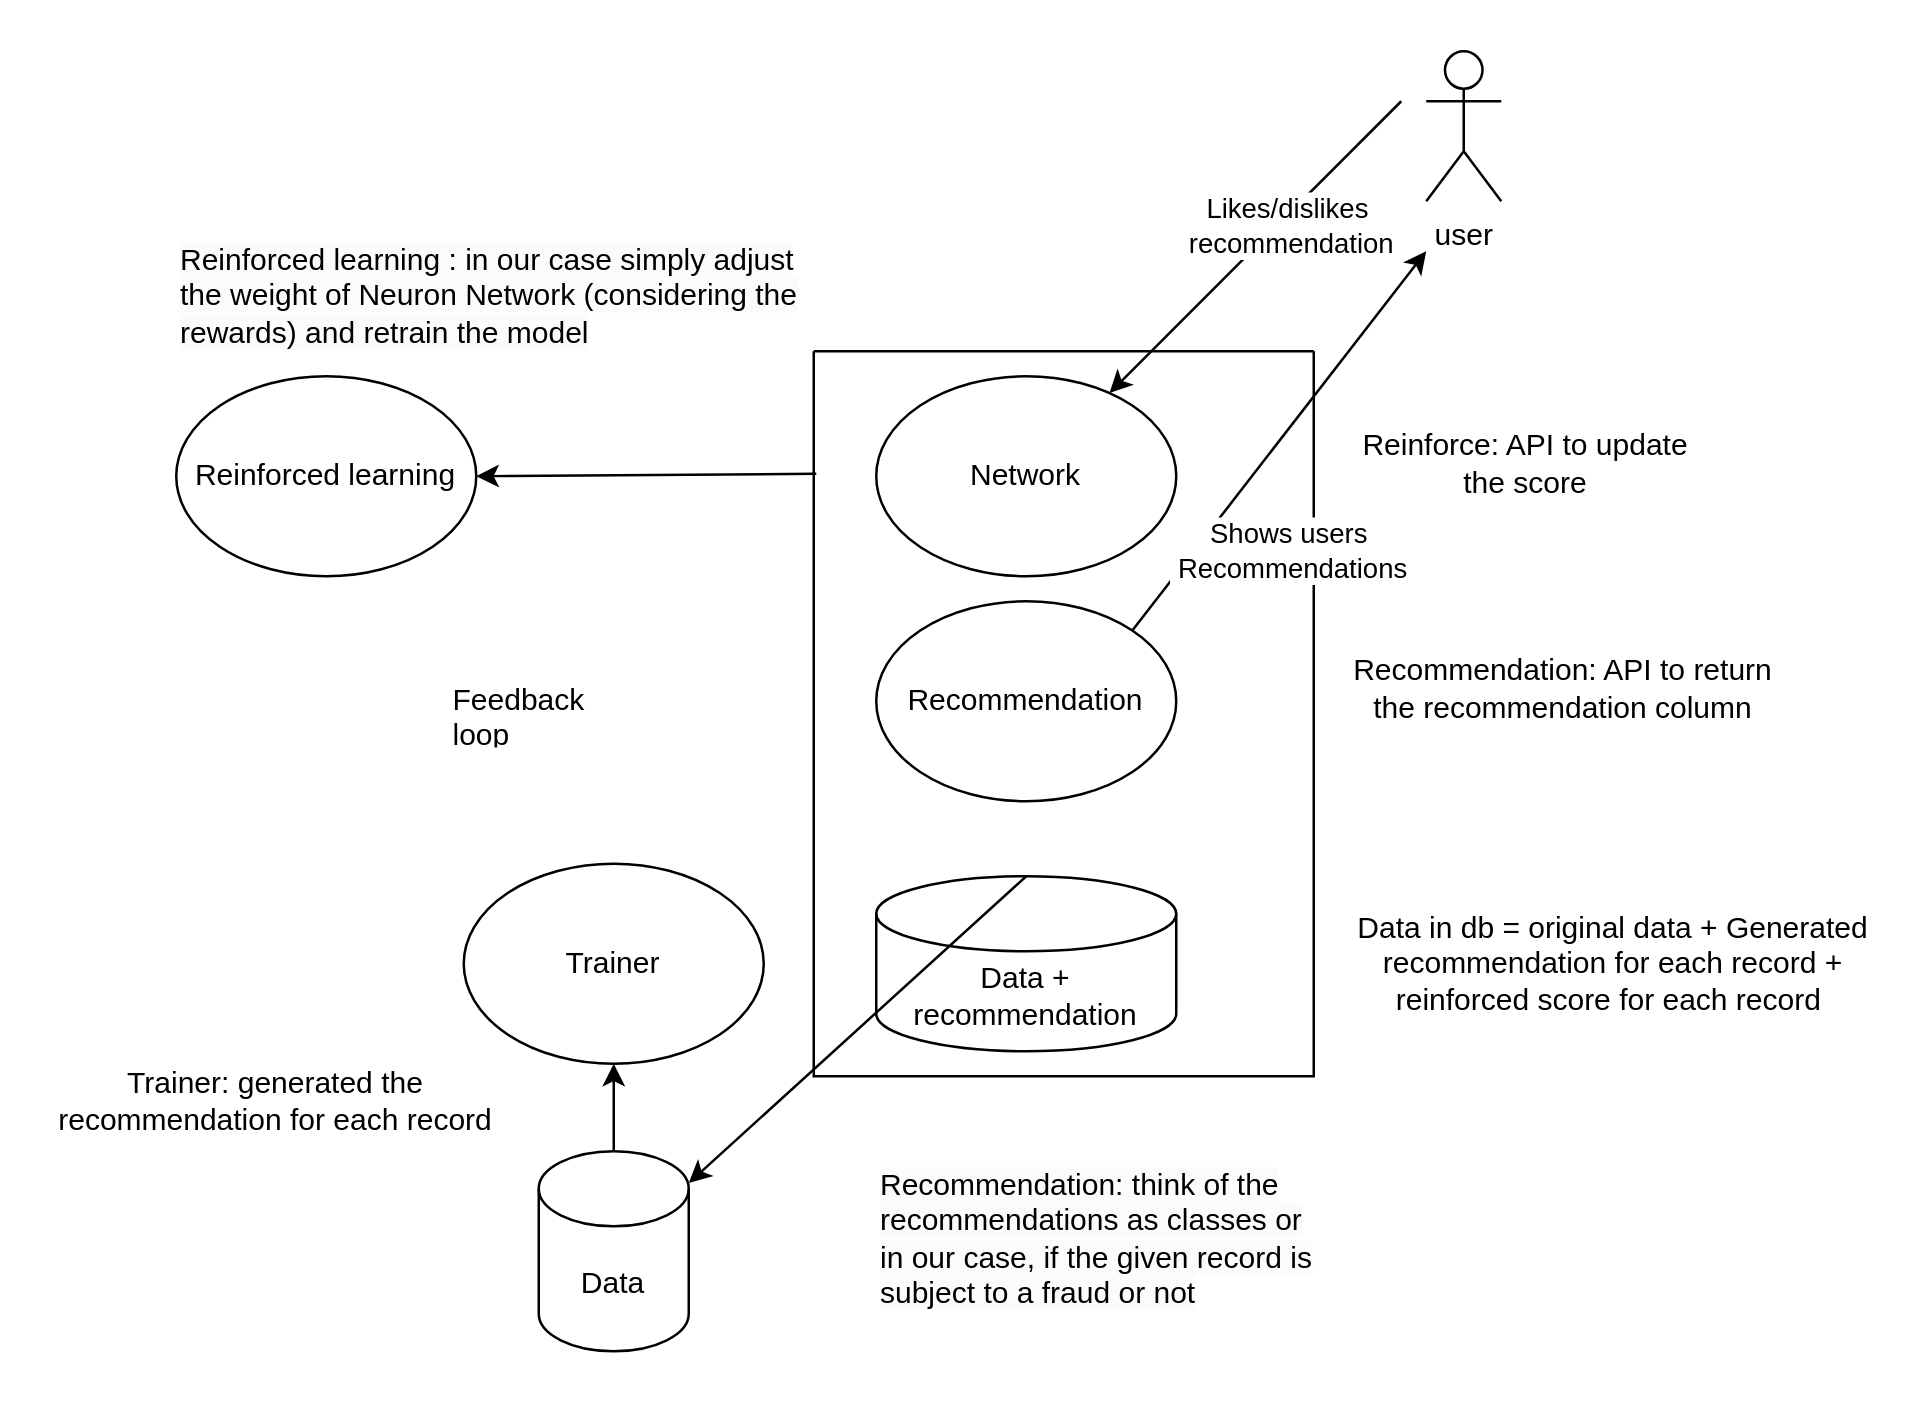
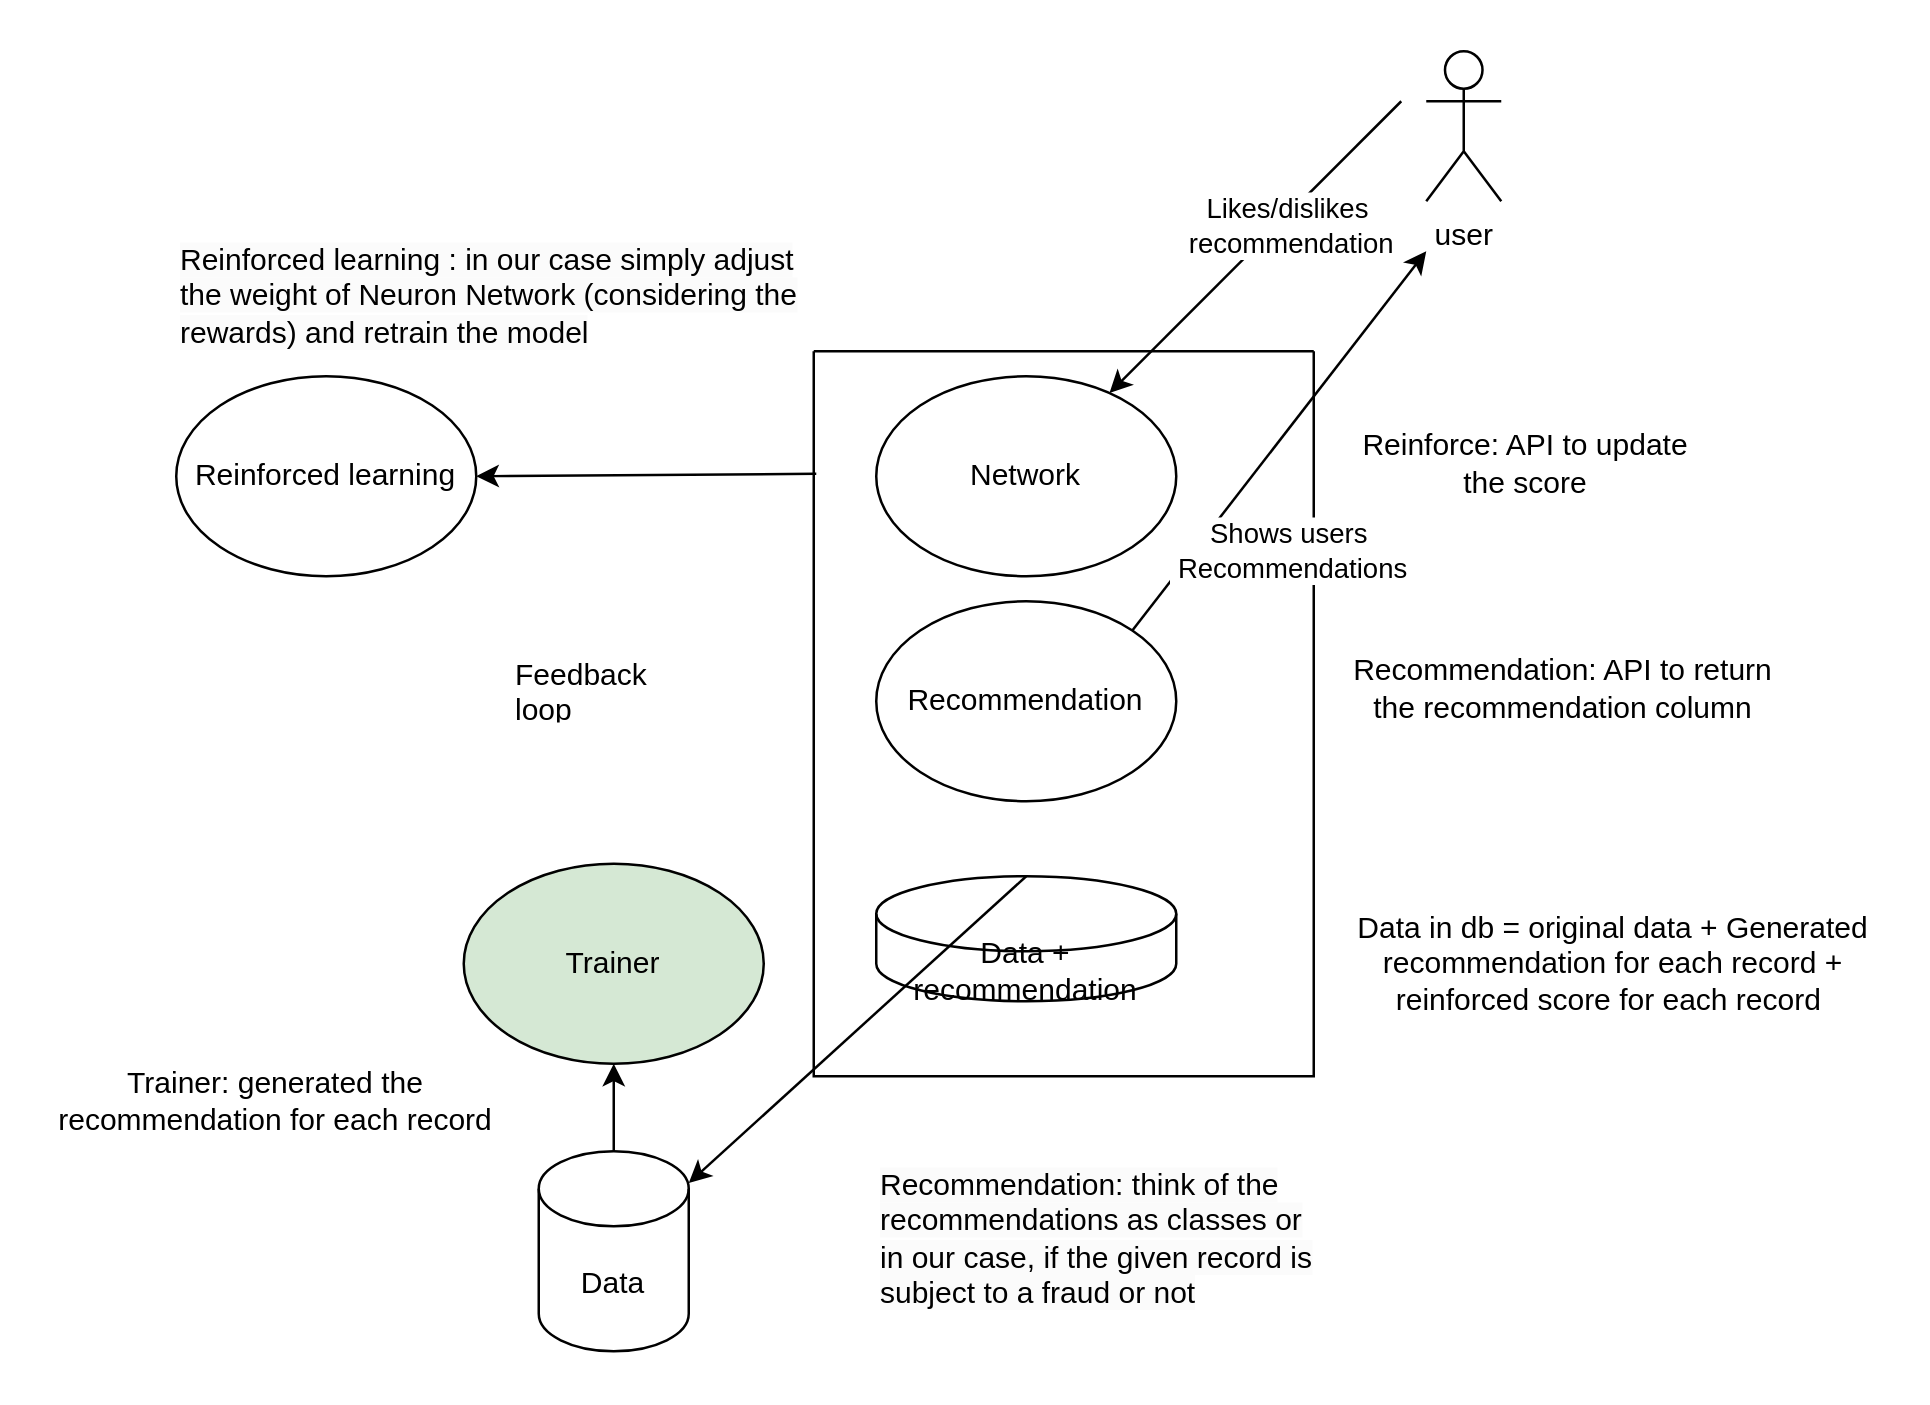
node "Feedback loop": moved (539, 714) -> (601, 689)
node "Trainer": fillcolor #ffffff -> #d5e8d4
node "Data + recommendation": size 300x175 -> 300x125
